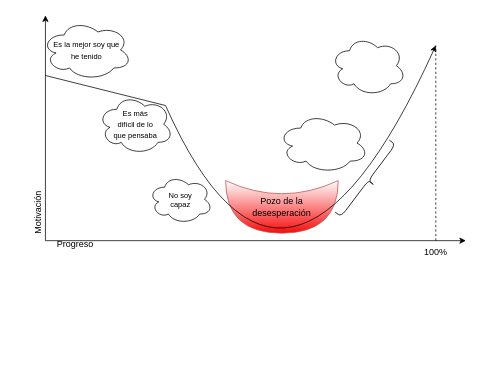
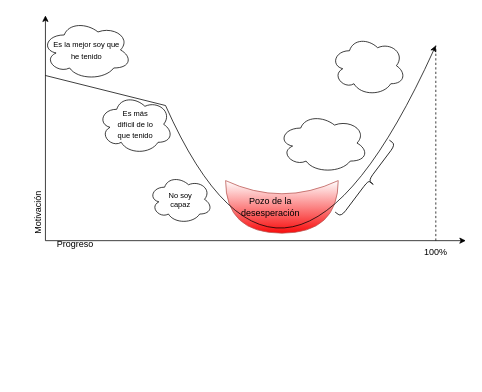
node "Es más difícil de lo que pensaba": label "Es más difícil de lo que pensaba" -> "Es más difícil de lo que tenido"
node "Pozo de la desesperación": moved (282, 207) -> (270, 207)
